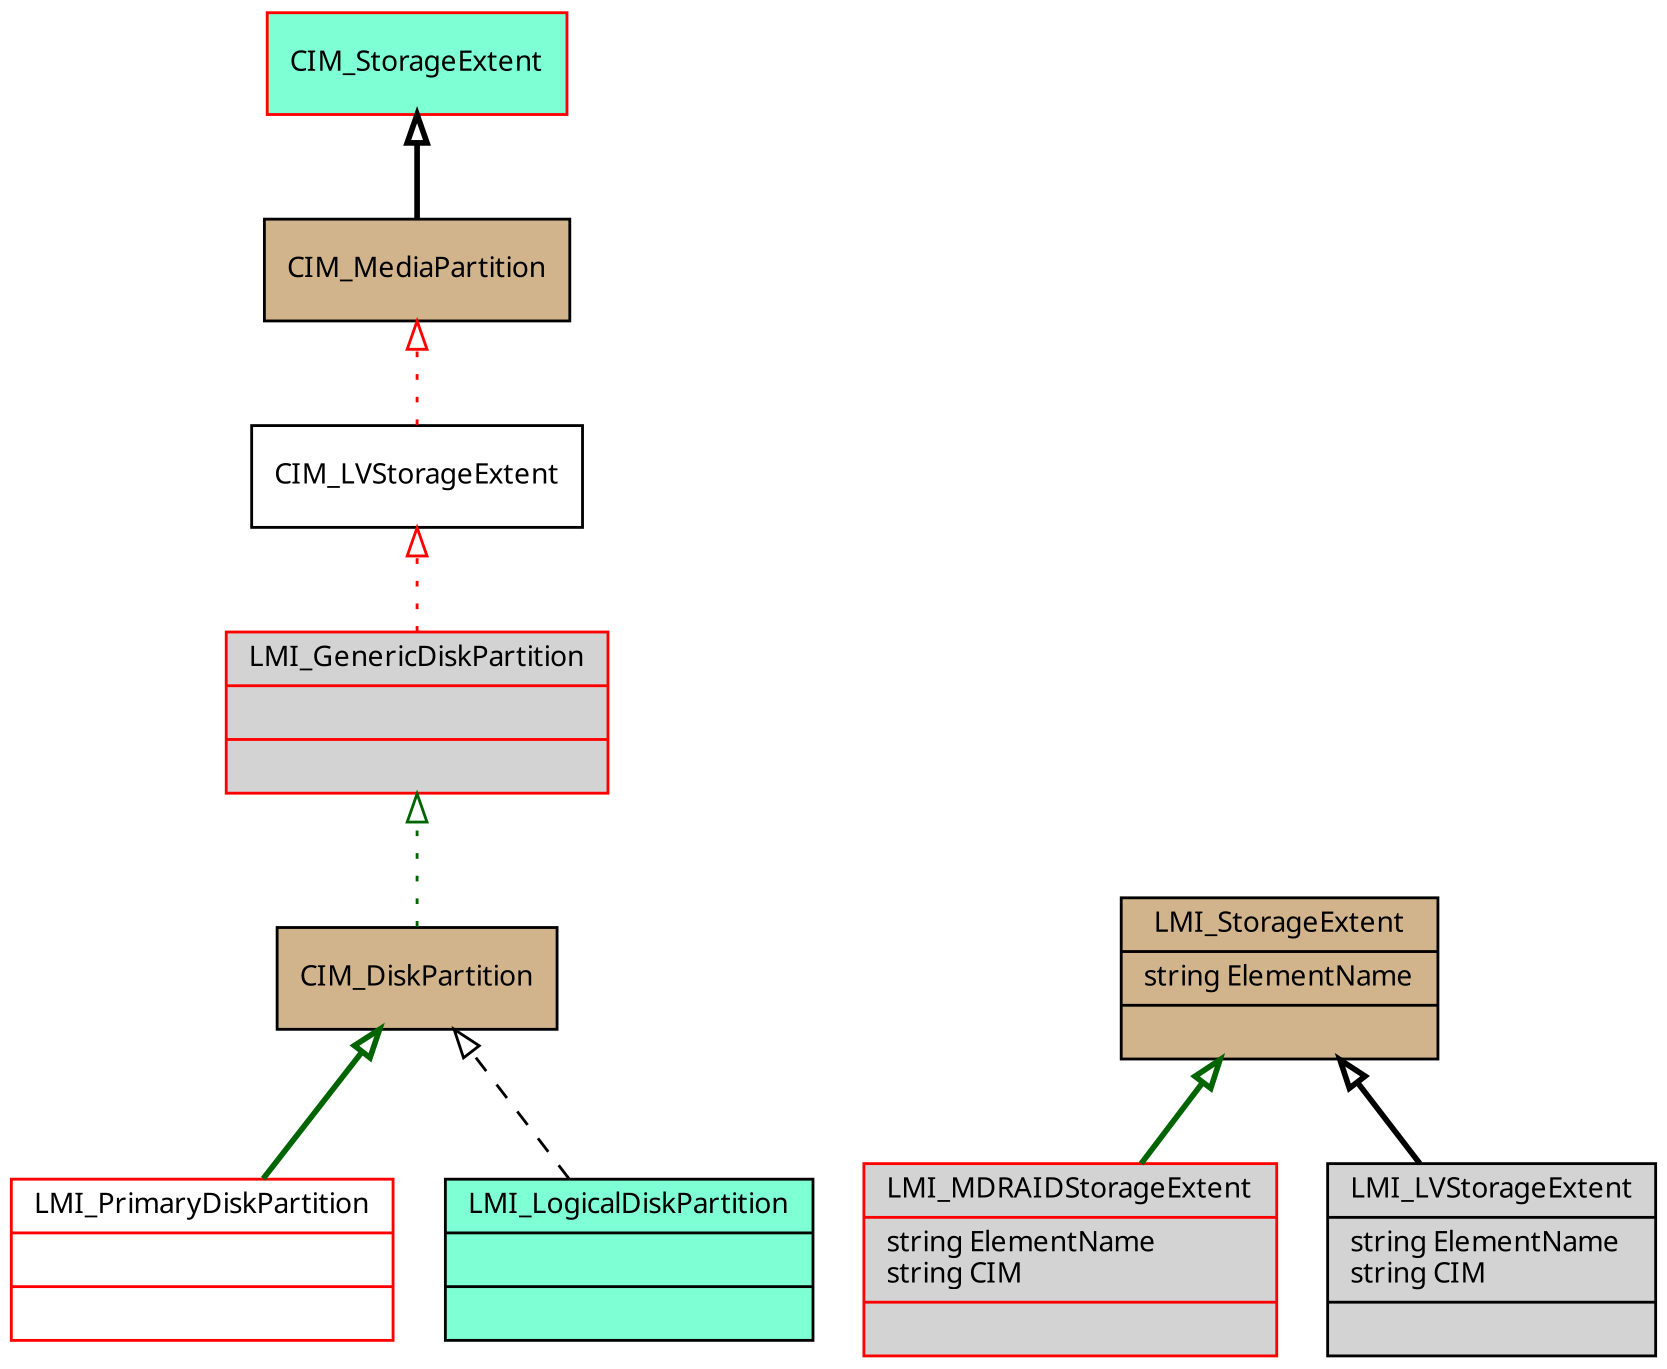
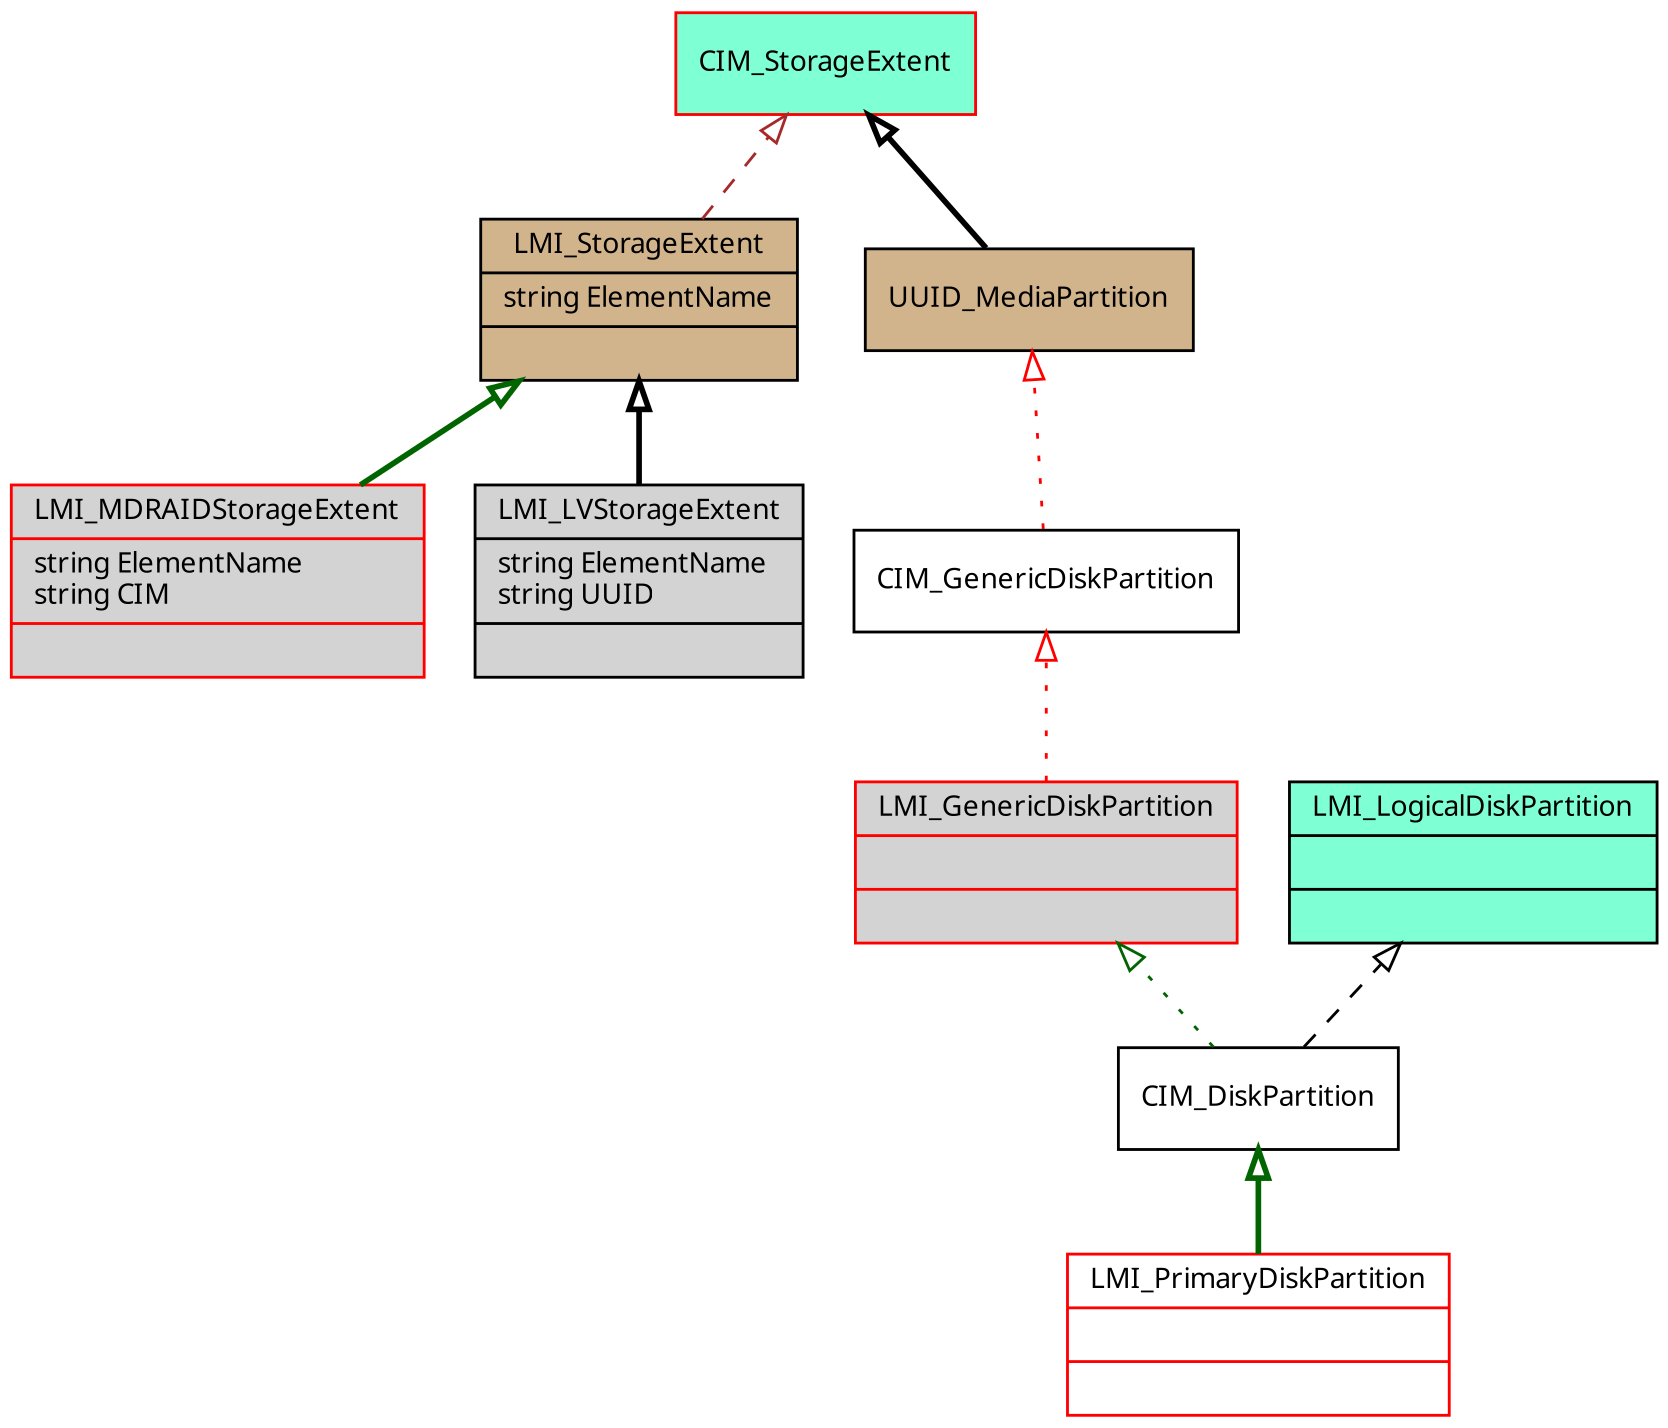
edge "LMI_StorageExtent" -> "CIM_StorageExtent": added
node "CIM_MediaPartition": label "CIM_MediaPartition" -> "UUID_MediaPartition"
node "CIM_LVStorageExtent": label "CIM_LVStorageExtent" -> "CIM_GenericDiskPartition"
node "CIM_DiskPartition": fillcolor tan -> white
edge "LMI_LogicalDiskPartition" -> "CIM_DiskPartition": reversed
node "LMI_LVStorageExtent": text "string CIM" -> "string UUID"
